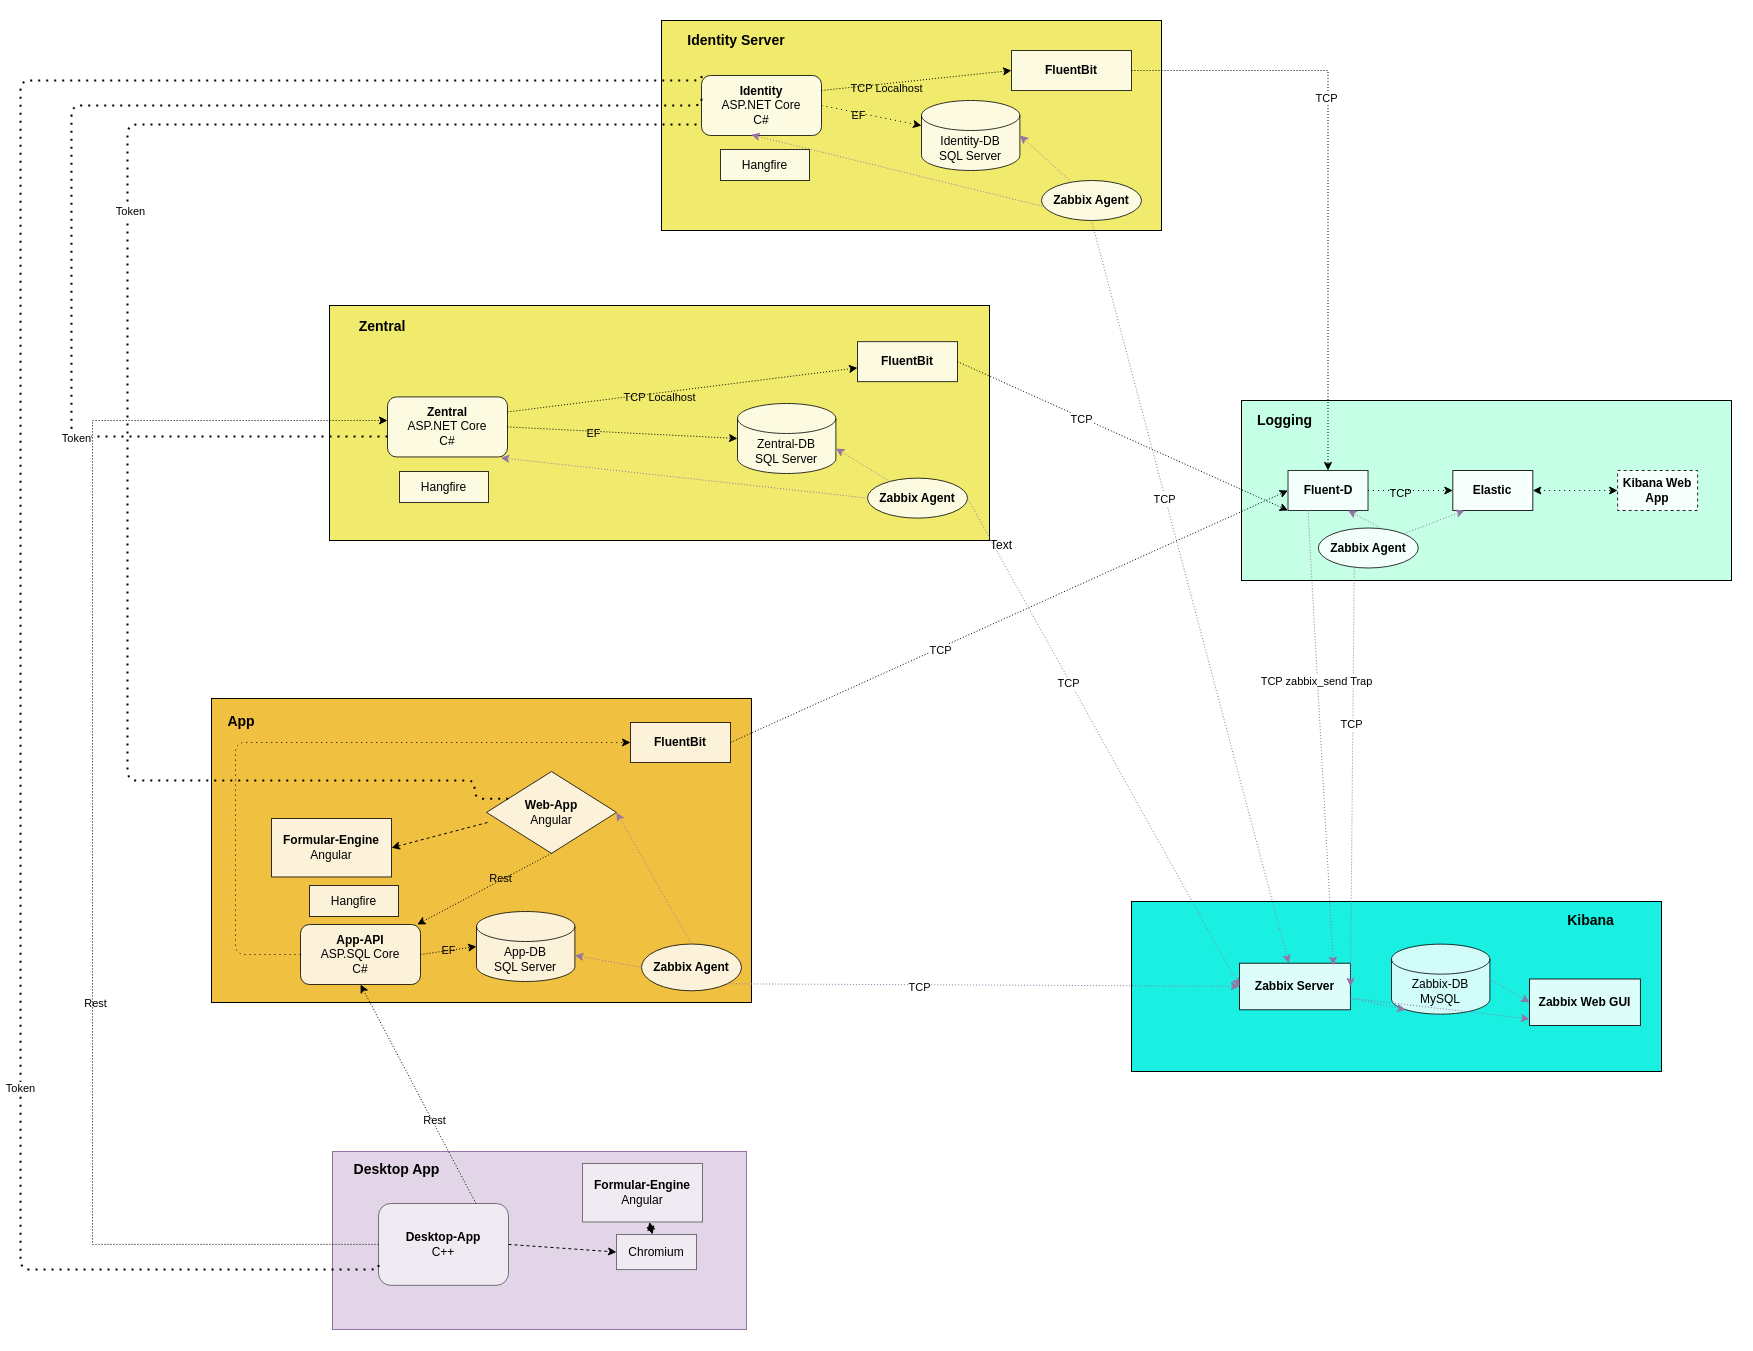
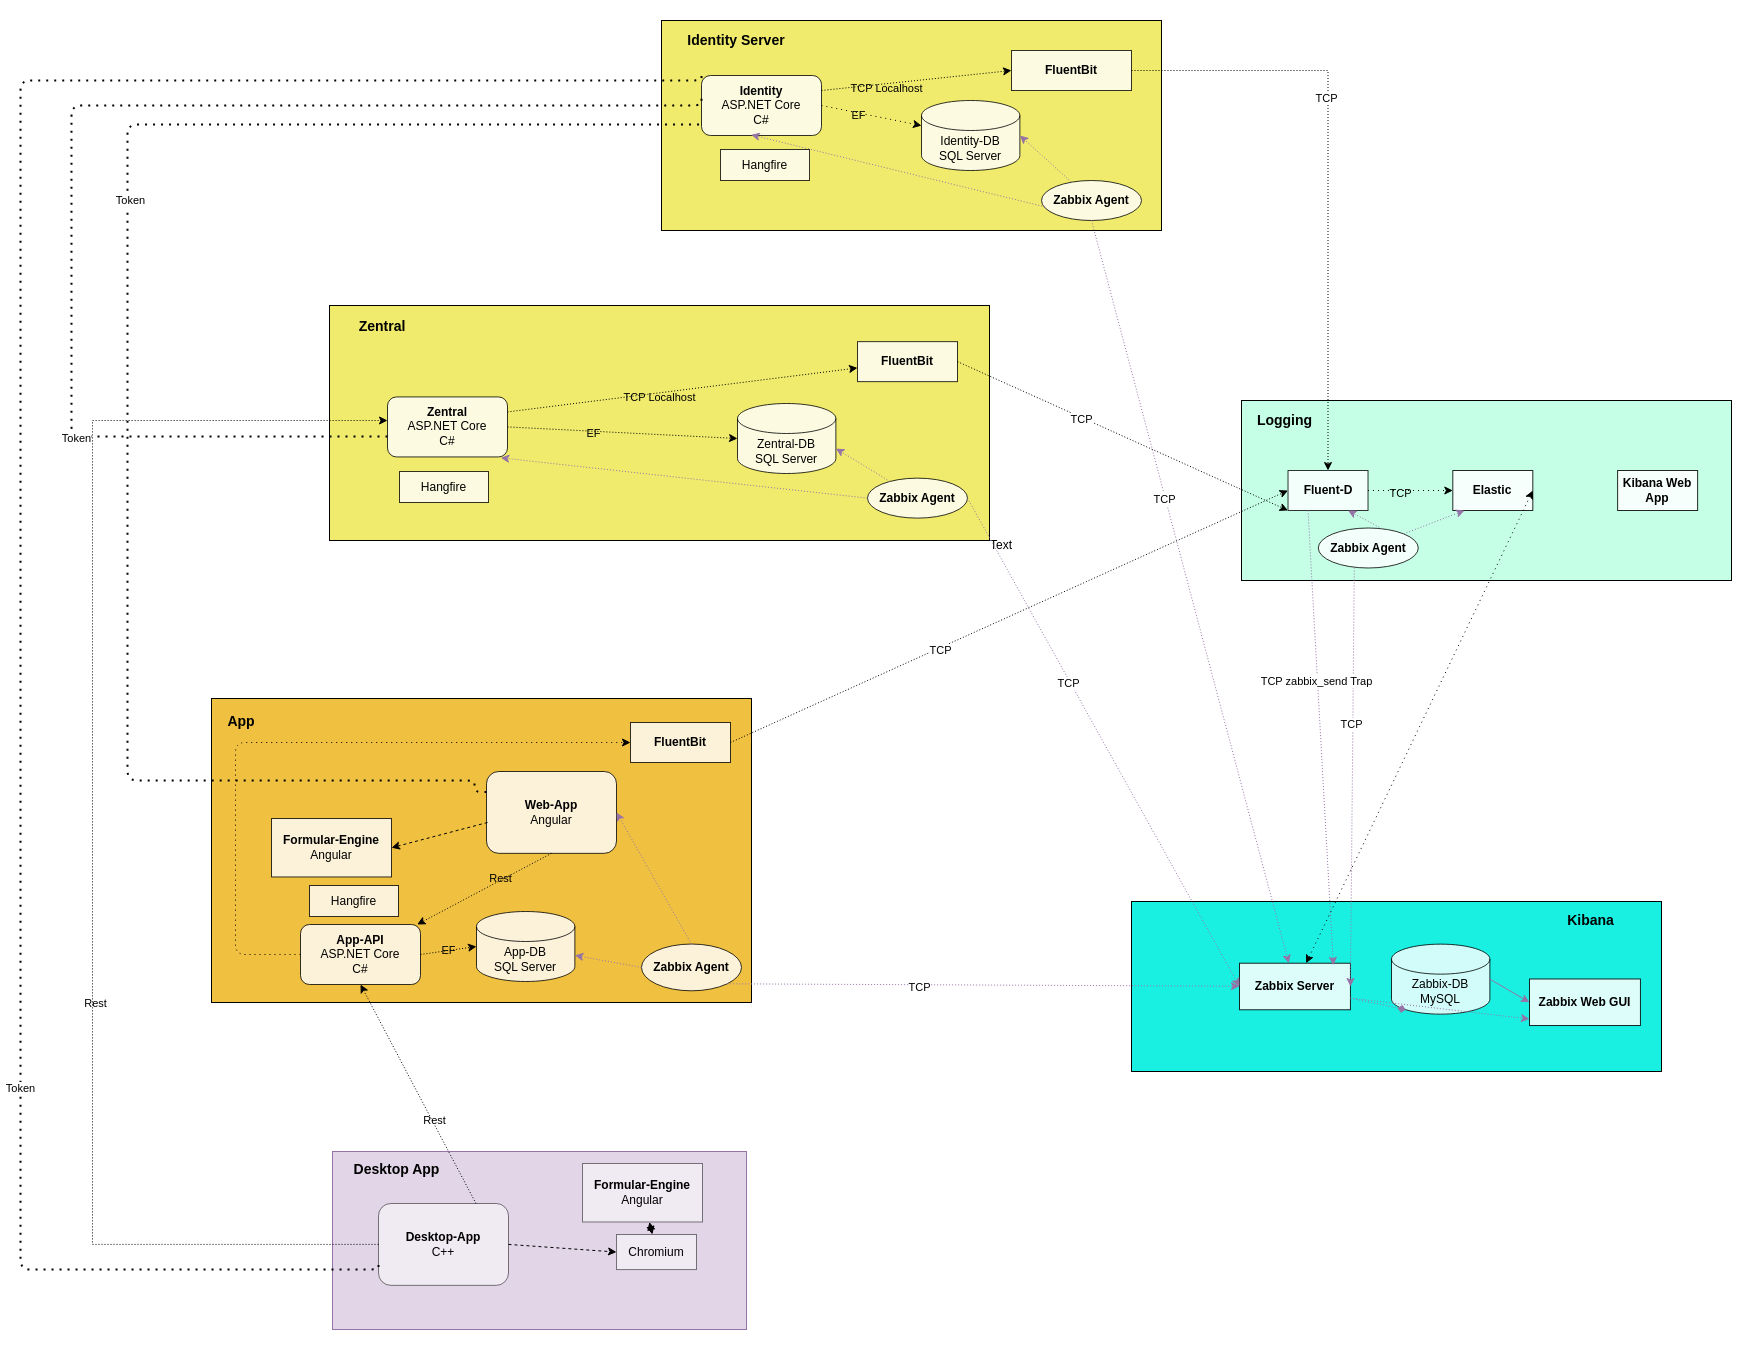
edge "Elastic" -- "Kibana Web App": now "Elastic" -- "Zabbix Server"
node "Kibana Web App": style dashed -> solid
node "Web-App Angular": shape diamond -> rounded rectangle
node "App-API ASP.SQL Core C#": label "App-API ASP.SQL Core C#" -> "App-API ASP.NET Core C#"
edge "Zabbix-DB MySQL" -> "Zabbix Web GUI": style dashed -> solid
edge "Zabbix Server" -> "Zabbix-DB MySQL": arrowhead classic -> diamond
